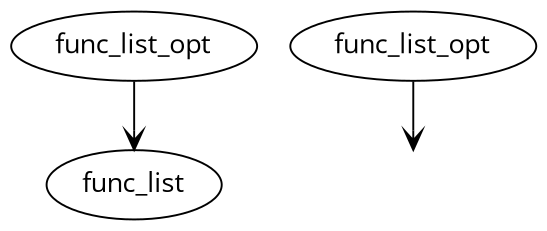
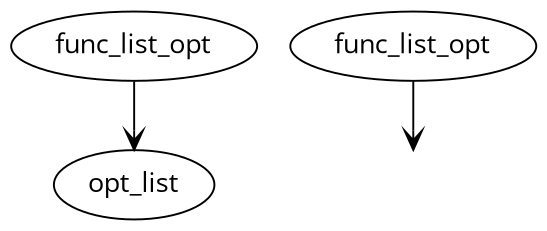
node "func_list": label "func_list" -> "opt_list"
